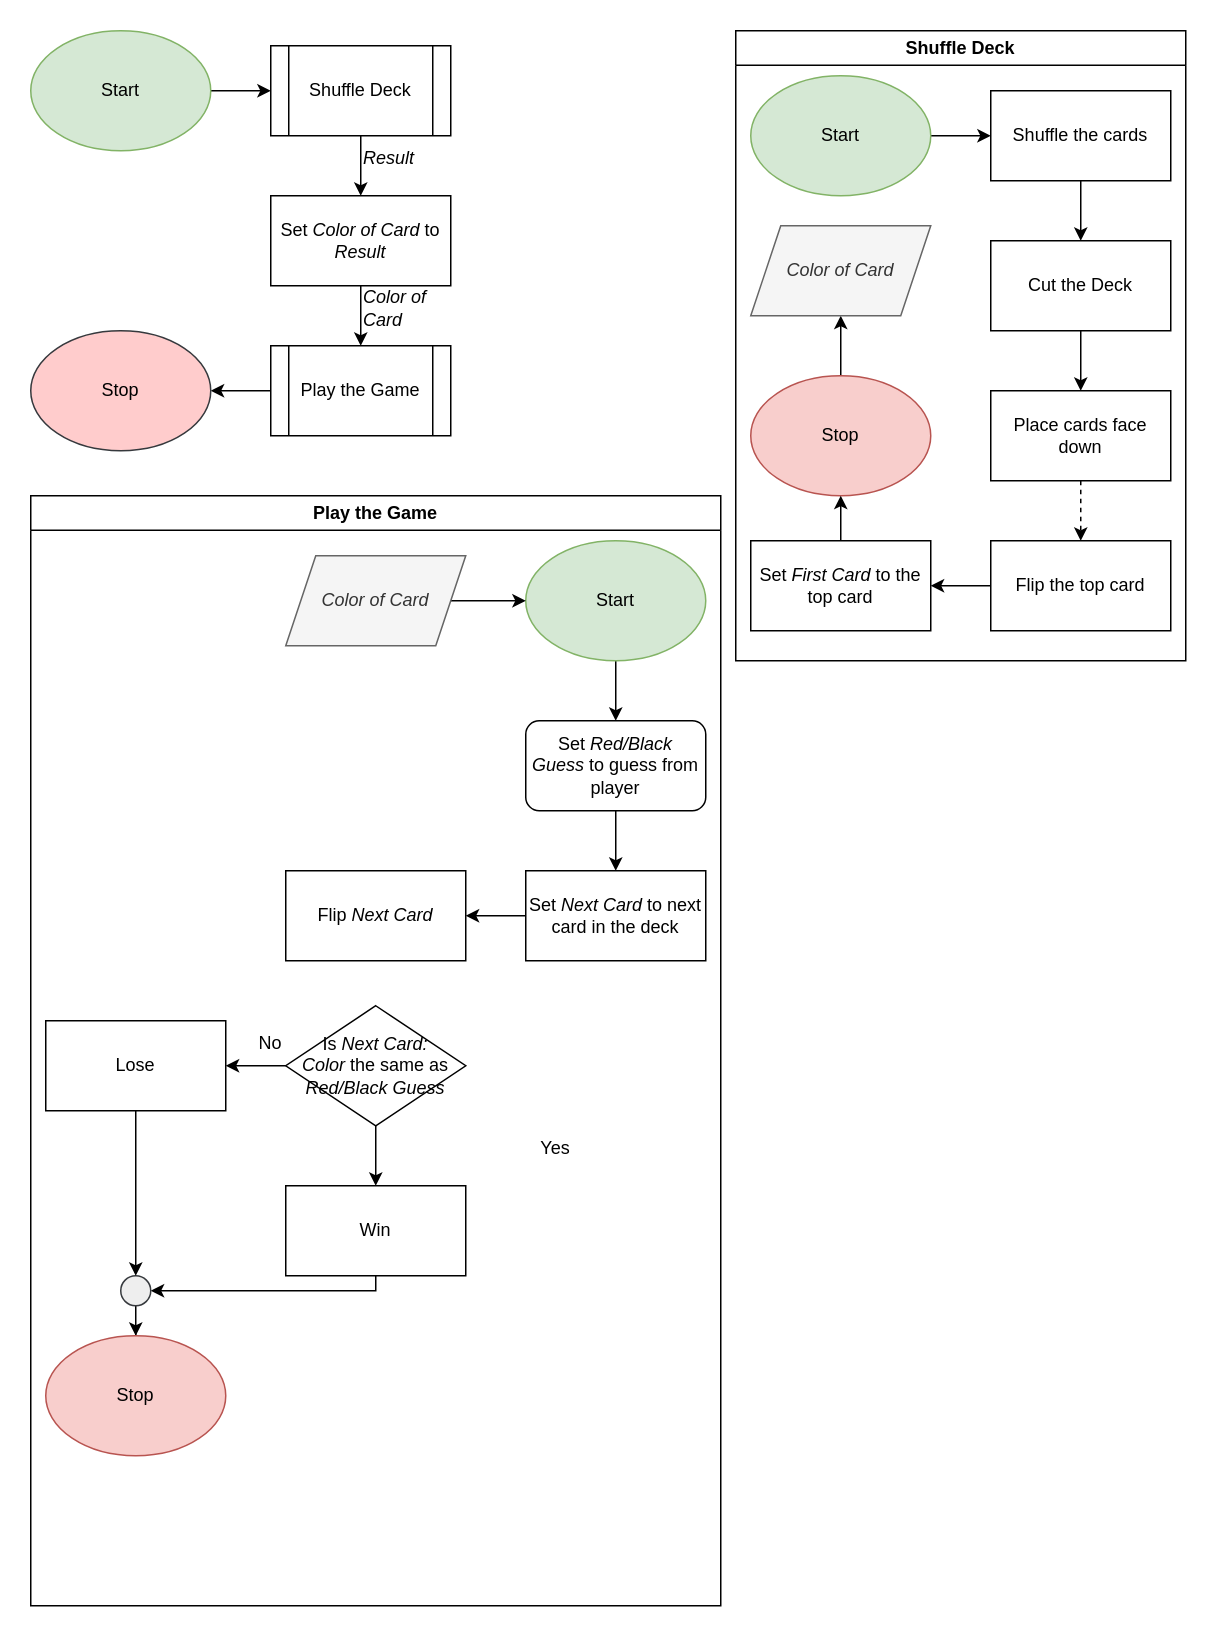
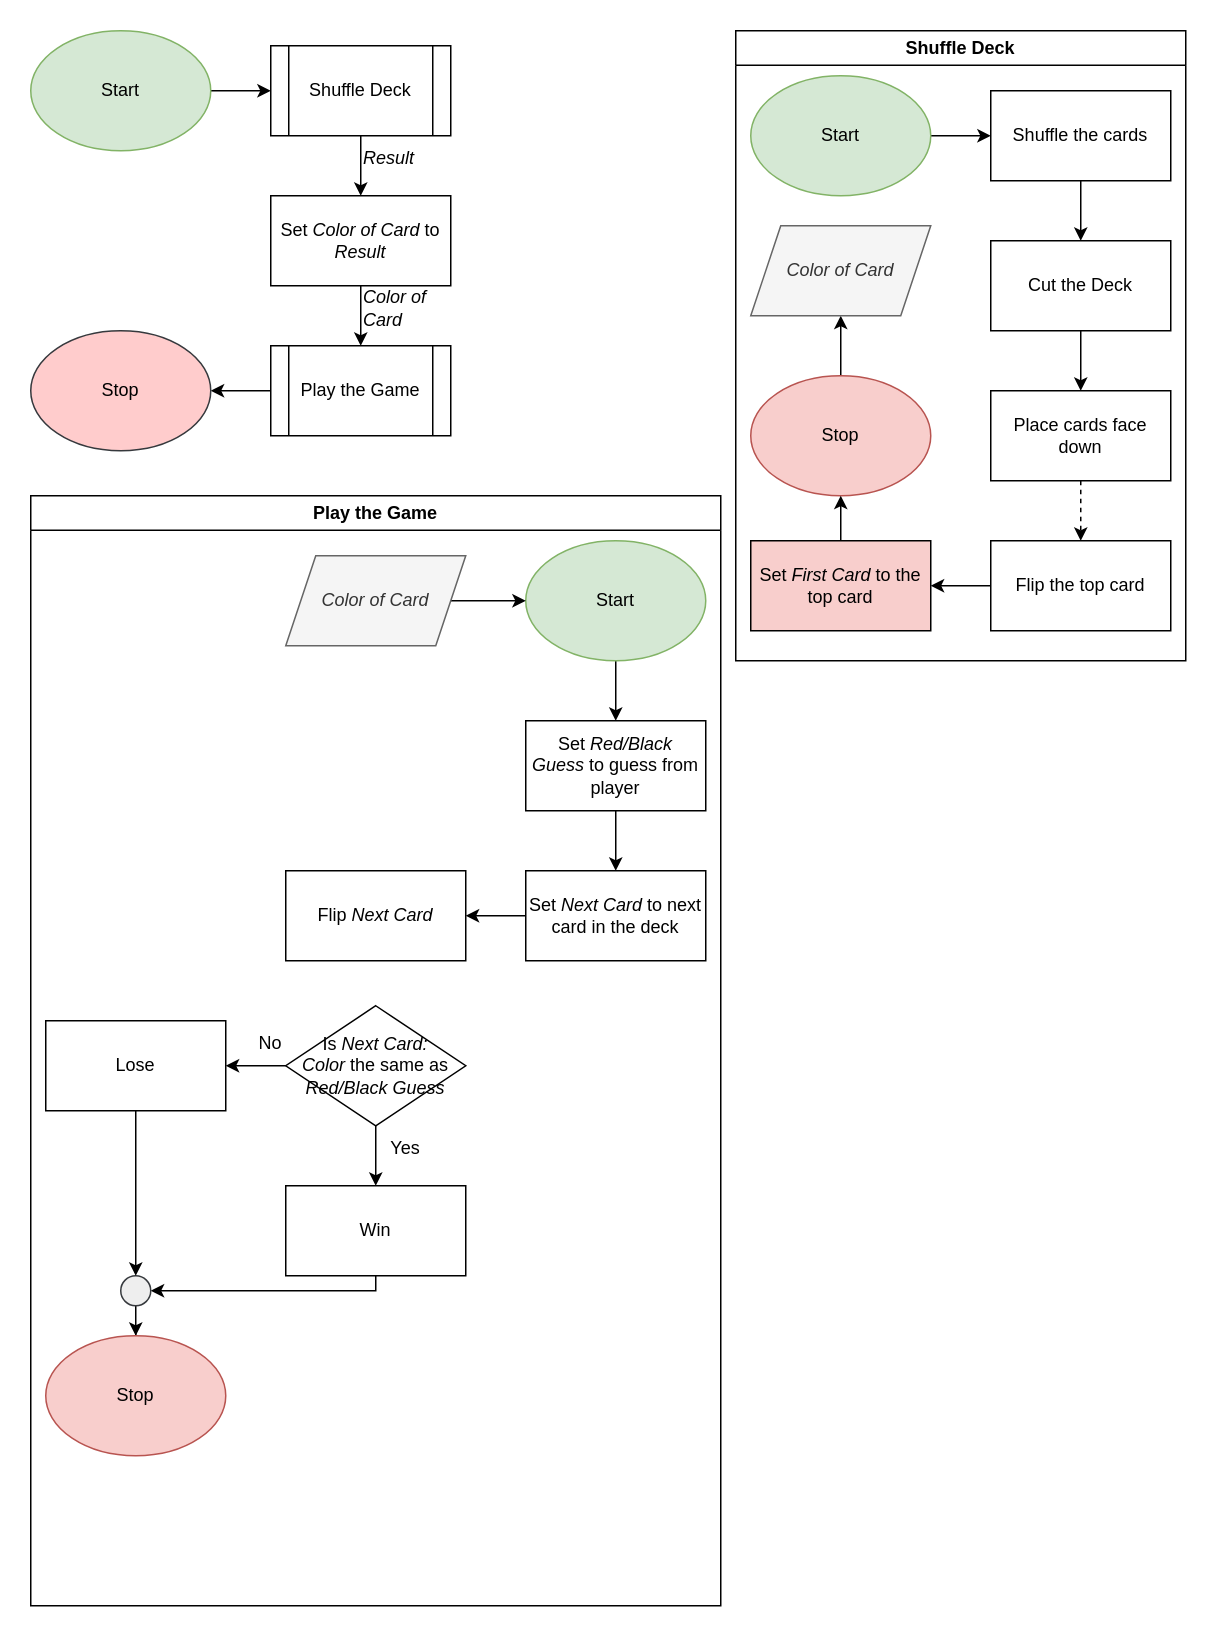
node "Set First Card to the top card": fillcolor #ffffff -> #f8cecc
node "Set Red/Black Guess to guess from player": shape rounded rectangle -> rectangle
node "Yes": moved (556, 1148) -> (406, 1148)
